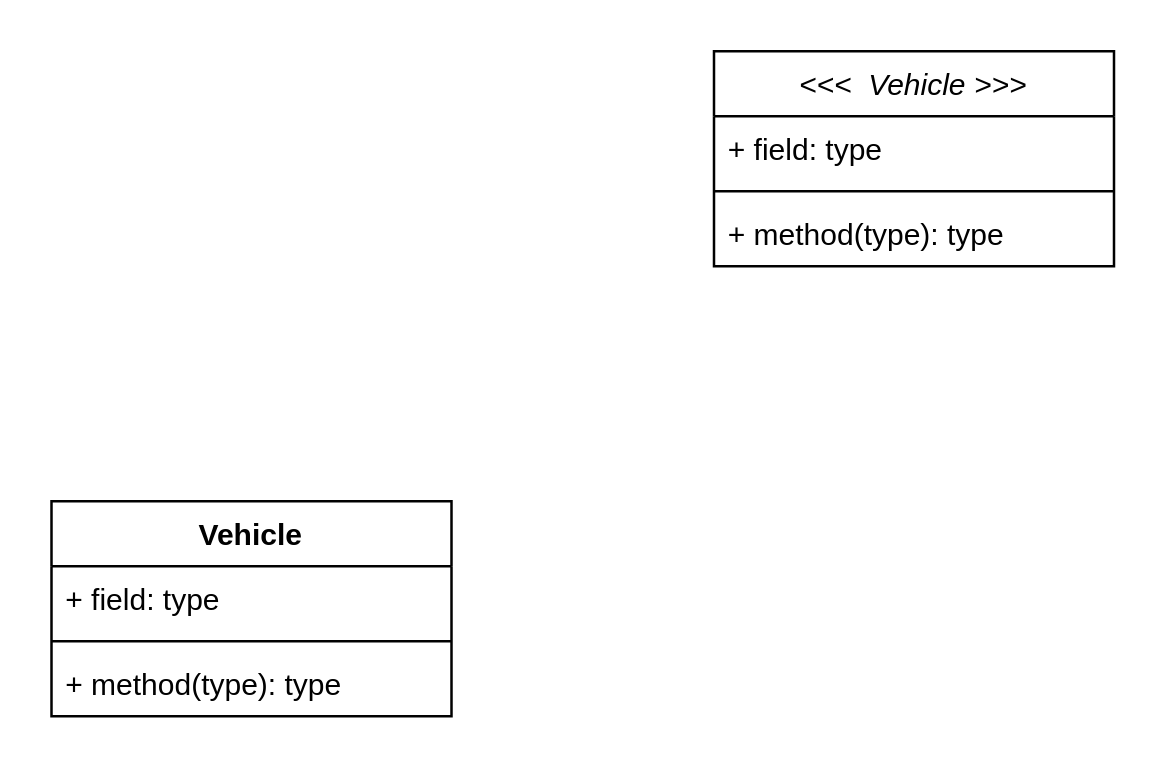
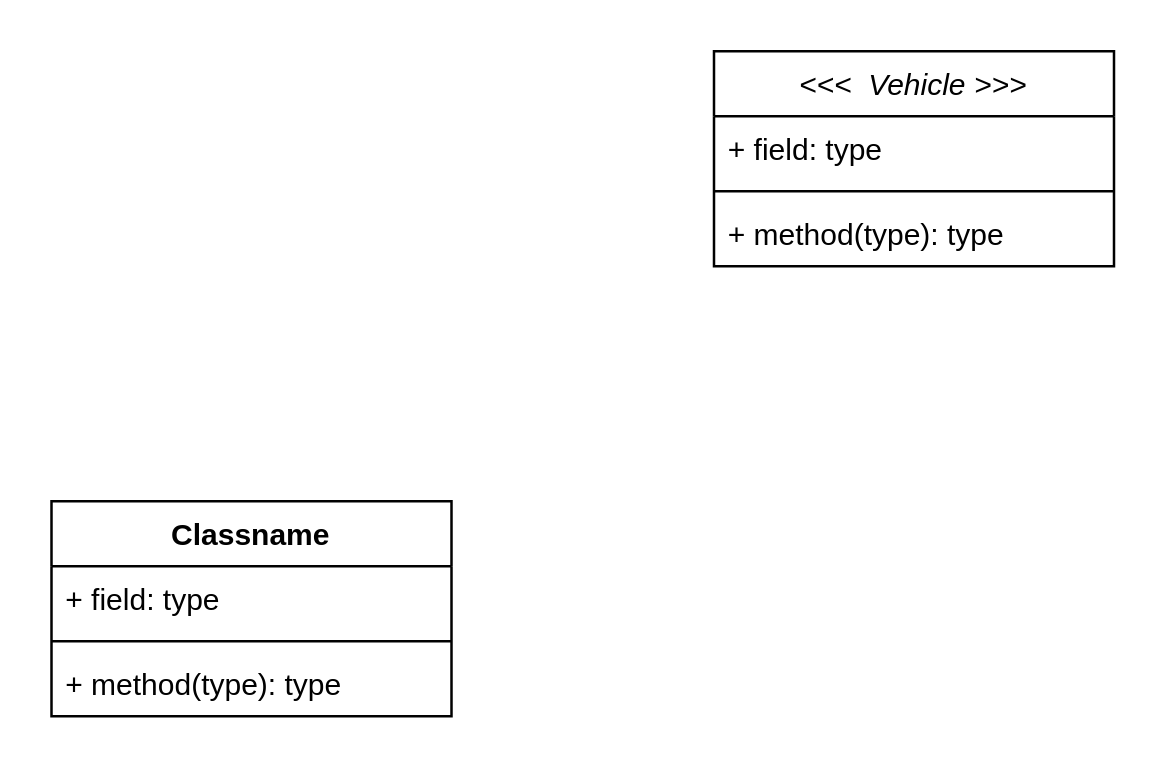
node "Vehicle": label "Vehicle" -> "Classname"
